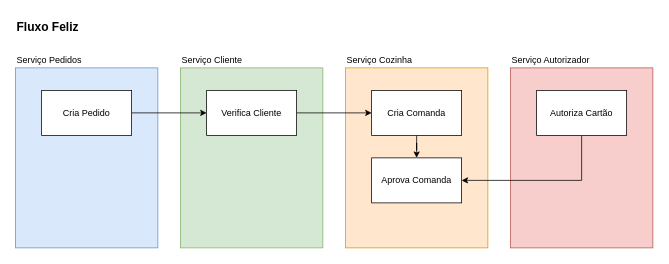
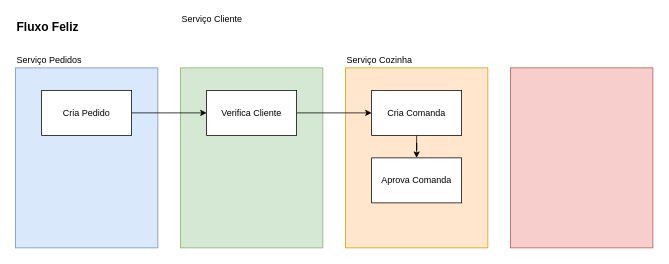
node "Serviço Cliente": moved (225, 60) -> (225, 19)
node "Serviço Autorizador": removed
node "Autoriza Cartão": removed
edge "Autoriza Cartão" -> "Aprova Comanda": removed
